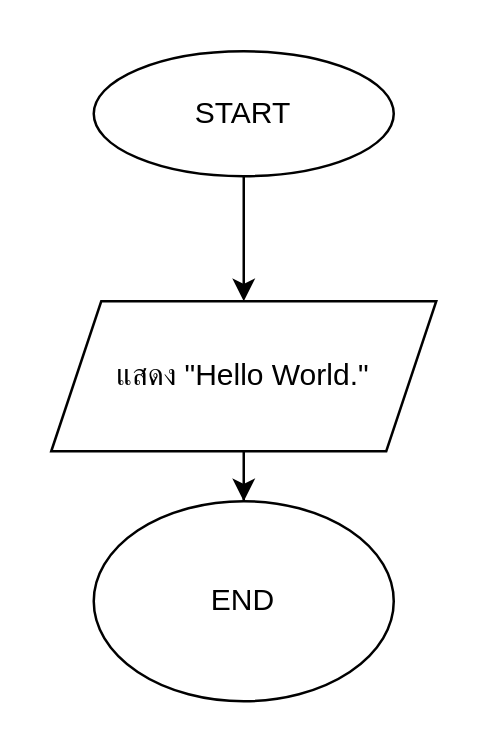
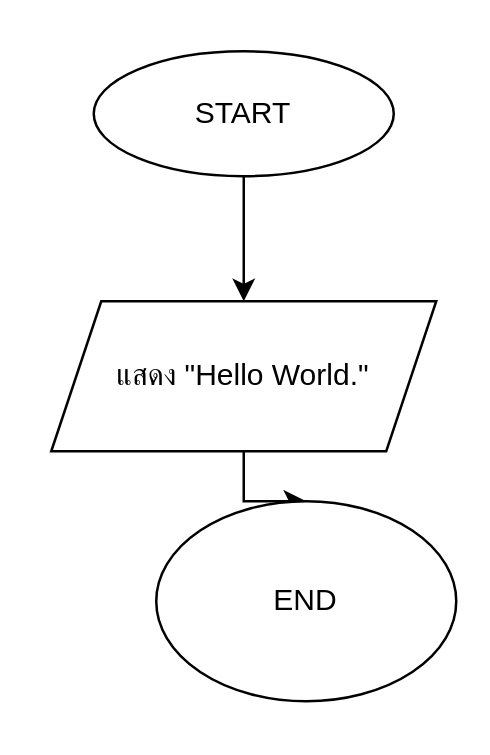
node "END": moved (244, 601) -> (306, 601)
